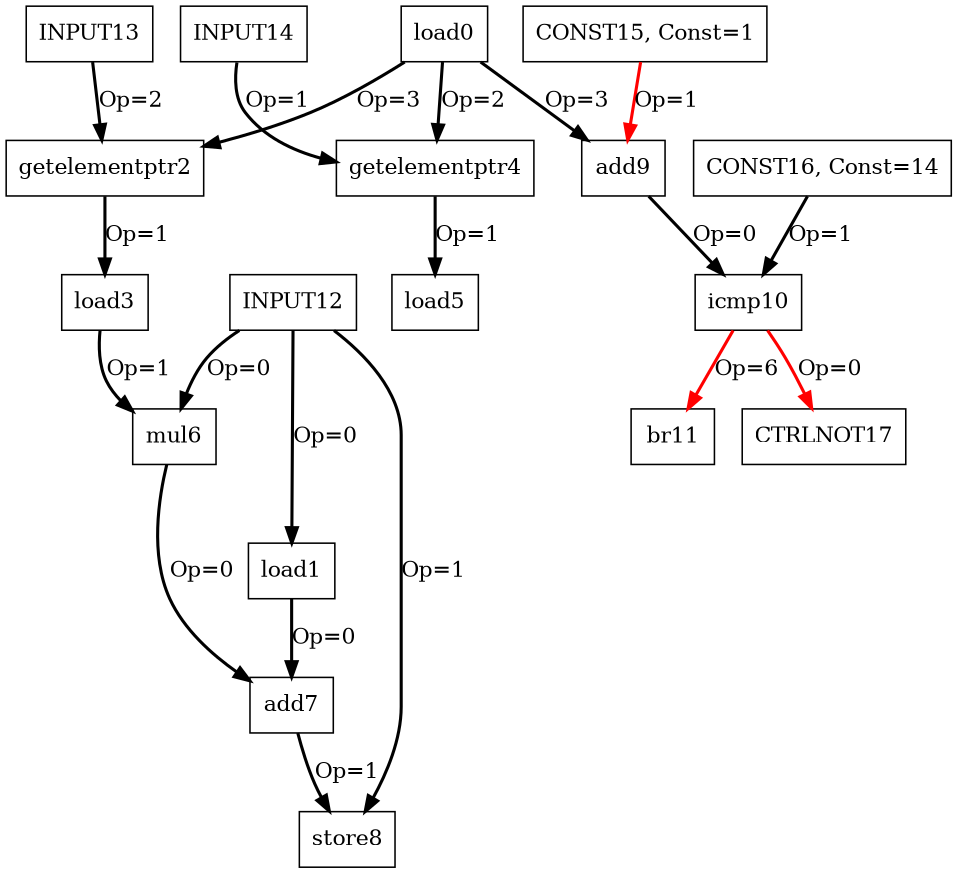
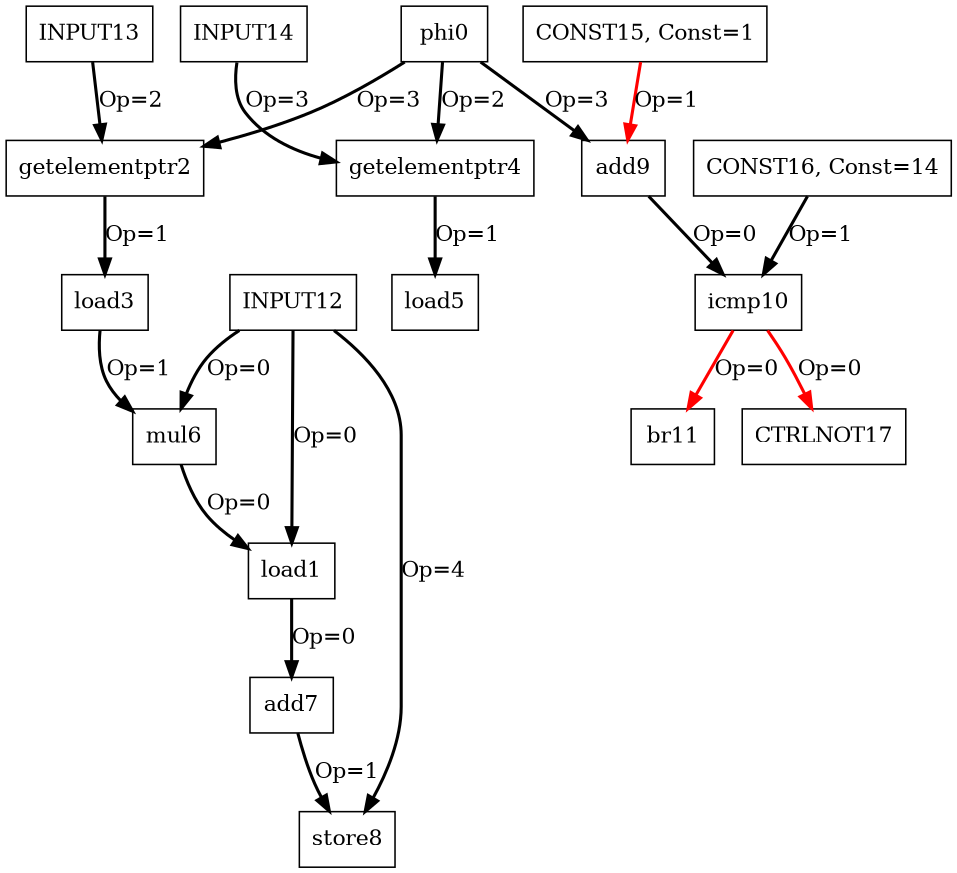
node "load0": label "load0" -> "phi0"
edge "INPUT14" -> "getelementptr4": label "Op=1" -> "Op=3"
edge "icmp10" -> "br11": label "Op=6" -> "Op=0"
edge "INPUT12" -> "store8": label "Op=1" -> "Op=4"
edge "mul6" -> "add7": now "mul6" -> "load1"
